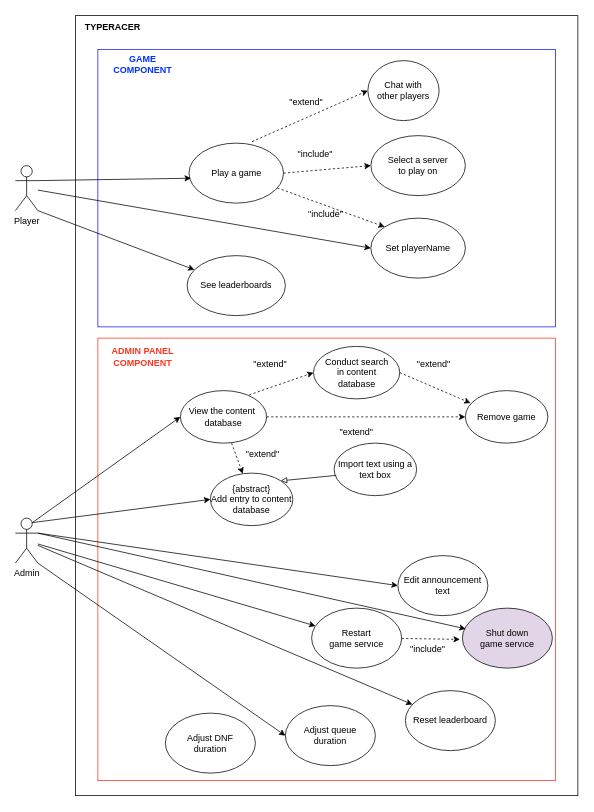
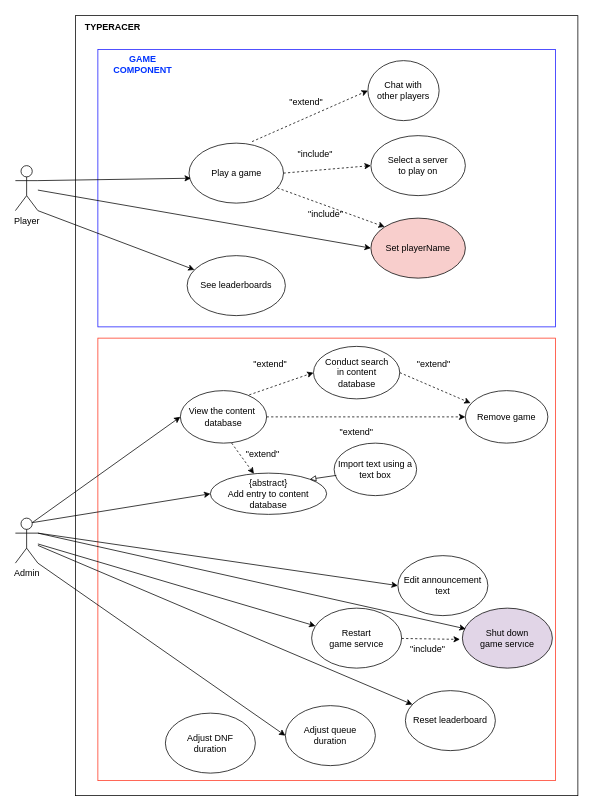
node "Set playerName": fillcolor #ffffff -> #f8cecc
node "ADMIN PANEL COMPONENT": removed
node "{abstract} Add entry to content database": size 83x53 -> 116x41
